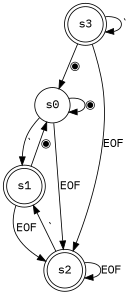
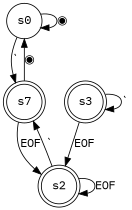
edge "s3" -> "s0": removed, label "◉"
edge "s0" -> "s2": removed, label "EOF"
node "s1": label "s1" -> "s7"
